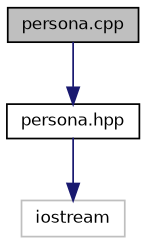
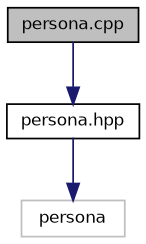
node "iostream": label "iostream" -> "persona"
